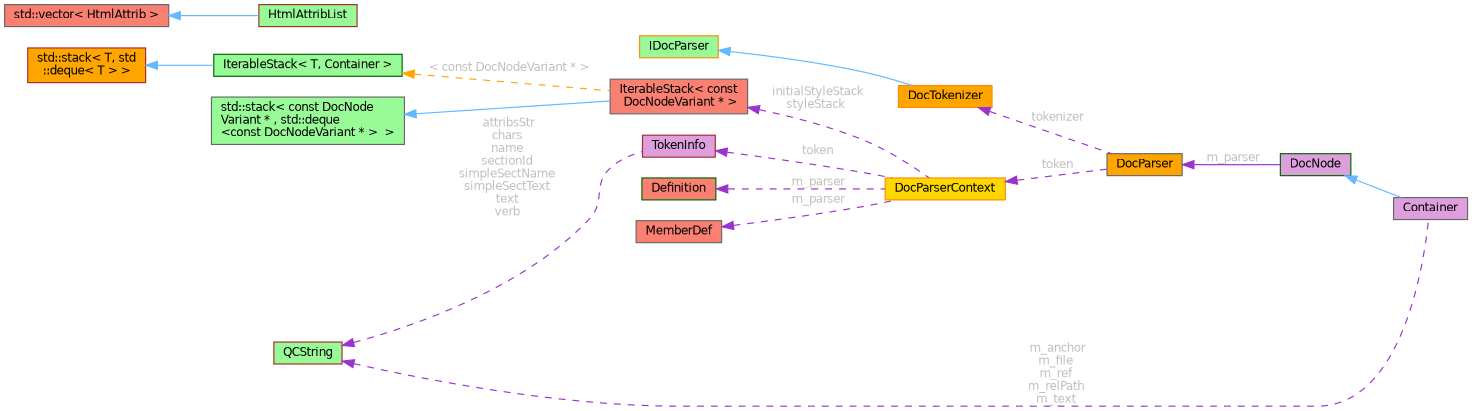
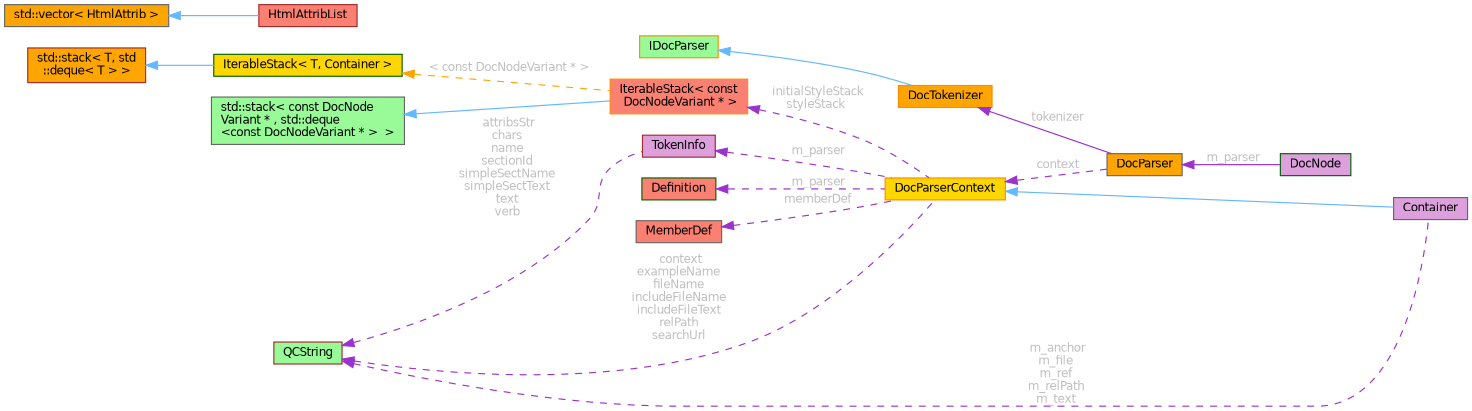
node "std::vector< HtmlAttrib >": fillcolor salmon -> orange
node "HtmlAttribList": fillcolor palegreen -> salmon
node "IterableStack< T, Container >": fillcolor palegreen -> gold
node "IterableStack< const DocNodeVariant * >": color gray40 -> darkorange
edge "DocParser" -> "DocTokenizer": style dashed -> solid
edge "DocParserContext" -> "TokenInfo": label " token" -> " m_parser"
edge "DocParser" -> "DocParserContext": label " token" -> " context"
edge "Container" -> "DocNode": now "Container" -> "DocParserContext"
edge "DocParserContext" -> "MemberDef": label " m_parser" -> " memberDef"
edge "DocParserContext" -> "QCString": added, label "context exampleName fileName includeFileName includeFileText relPath searchUrl"
